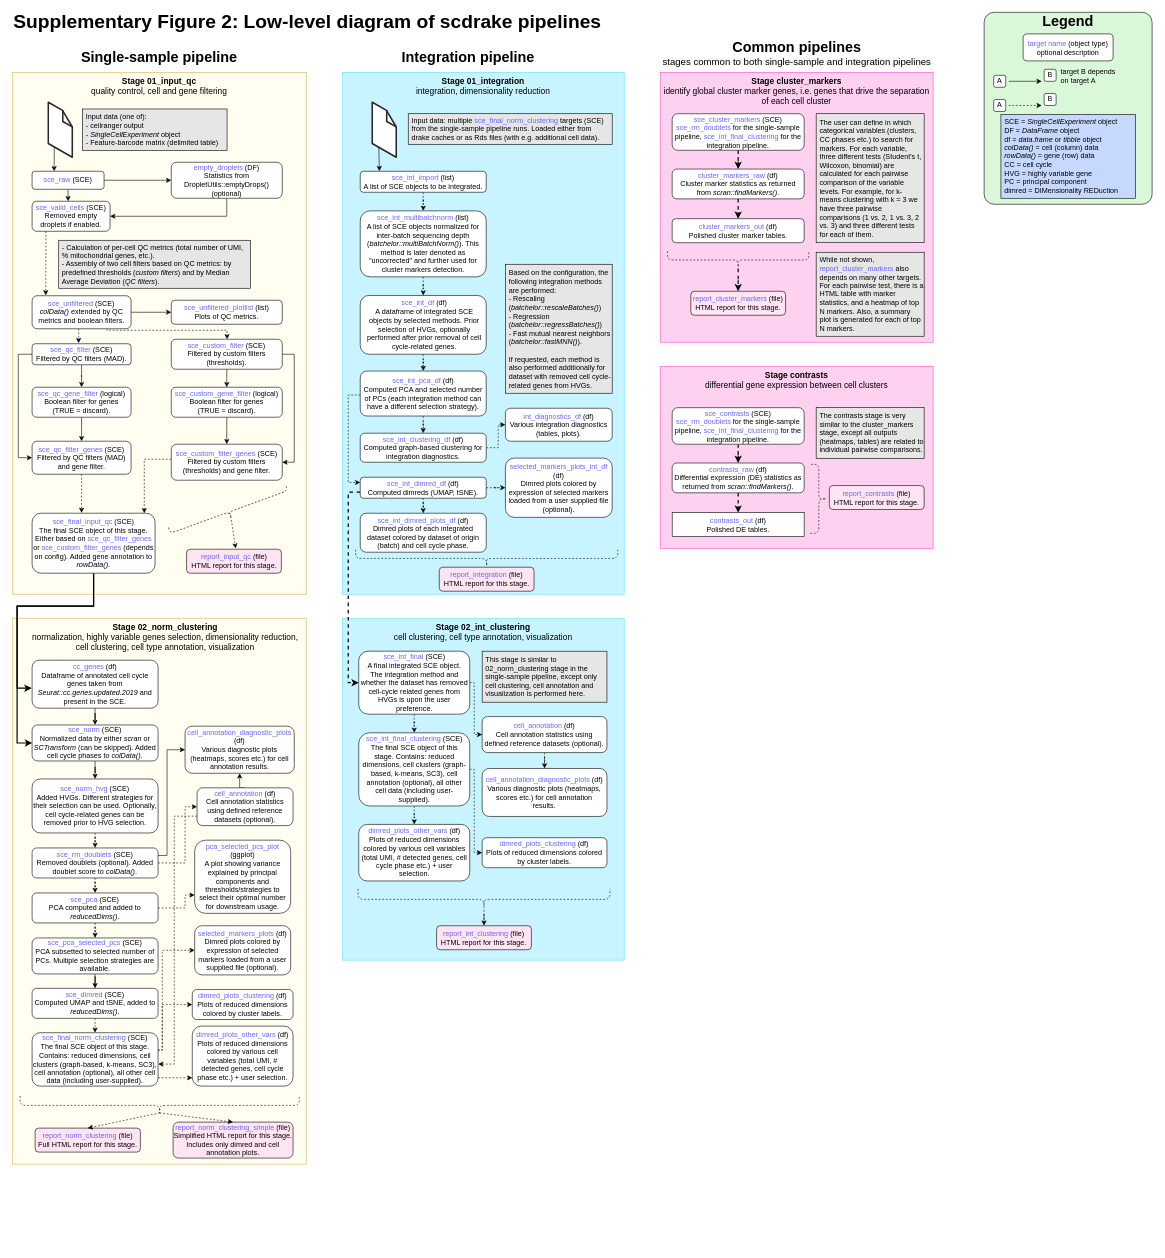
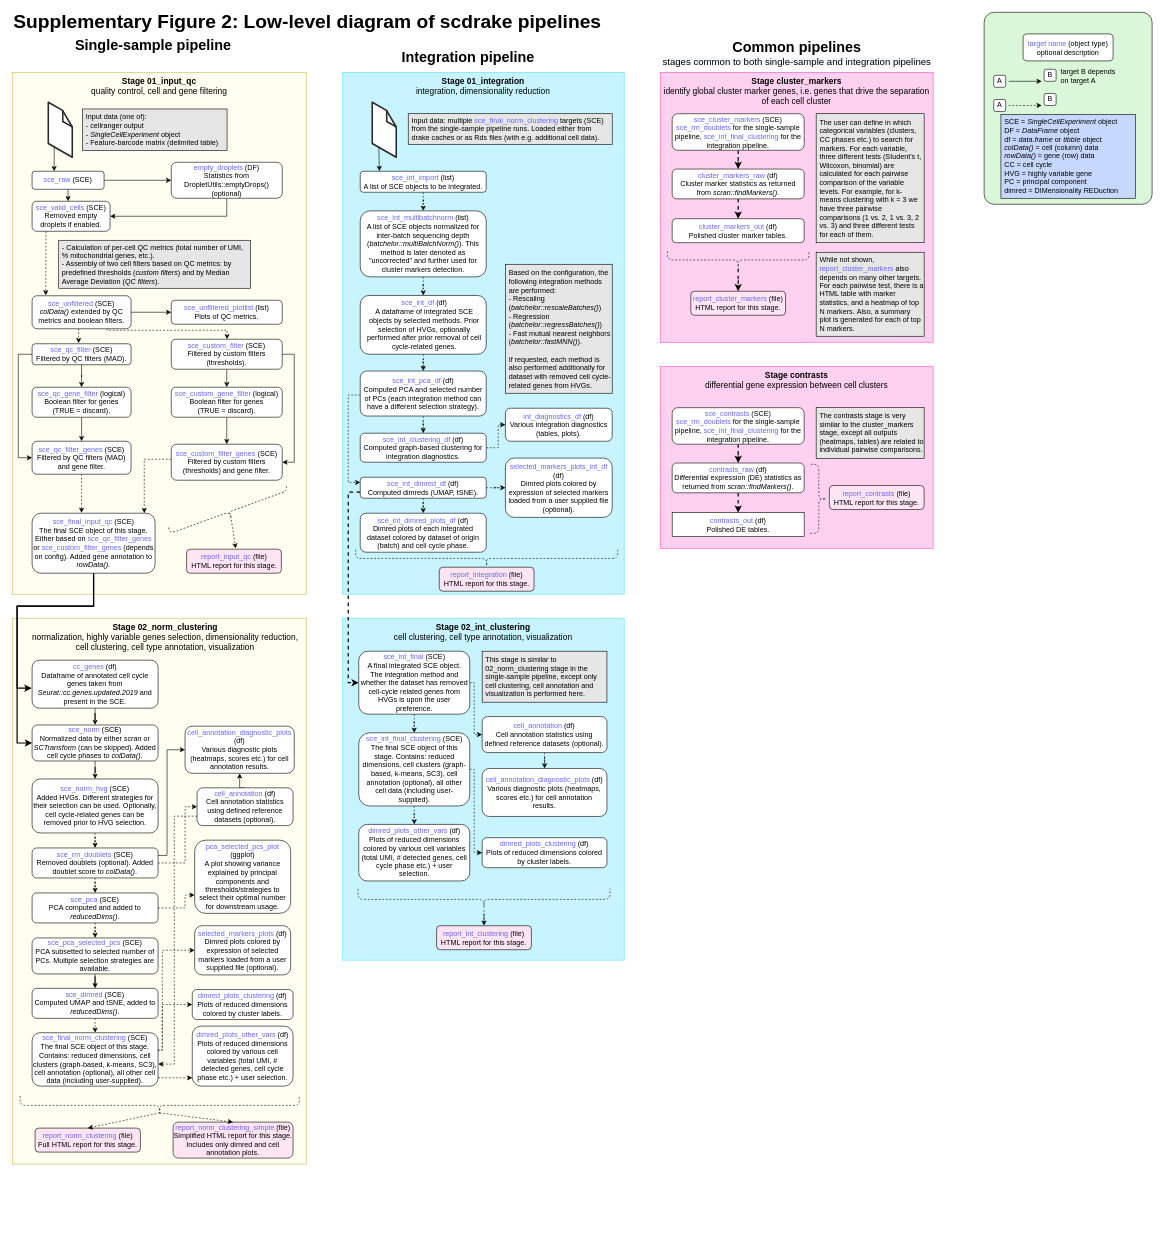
node "Legend": removed
node "Single-sample pipeline": moved (159, 58) -> (153, 46)
